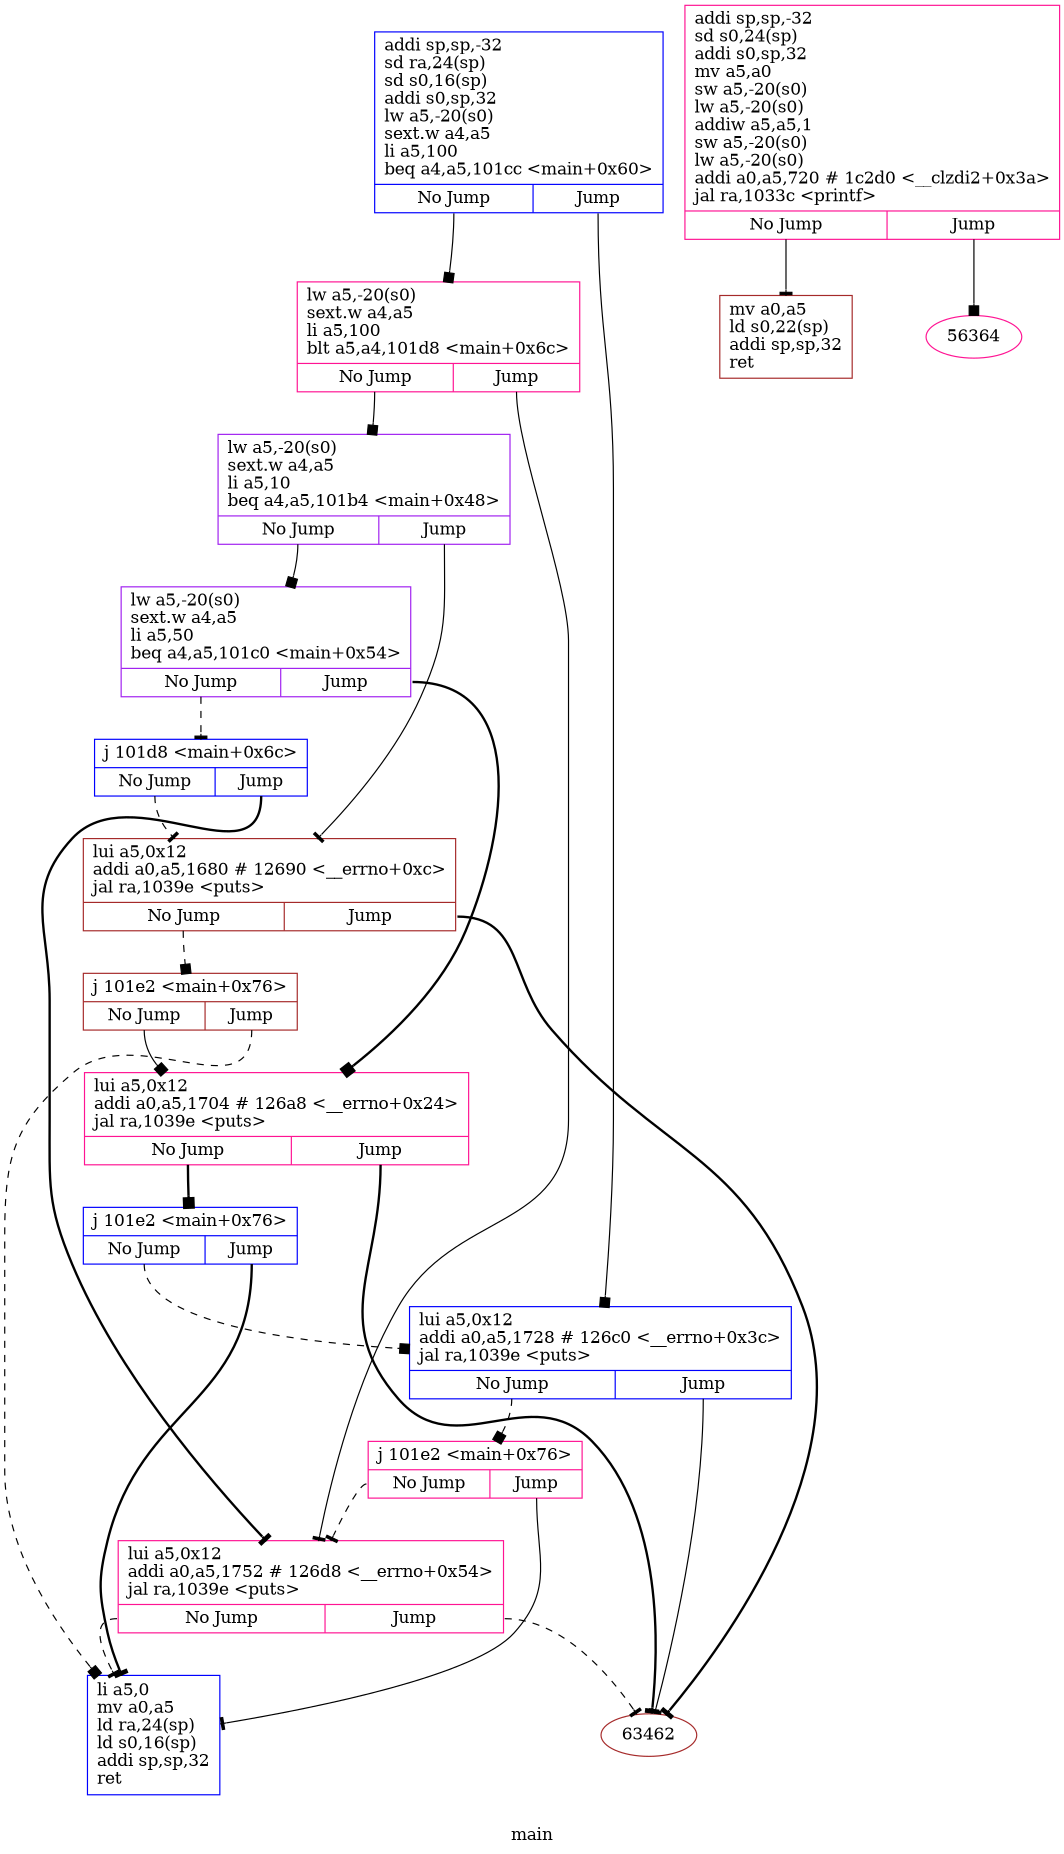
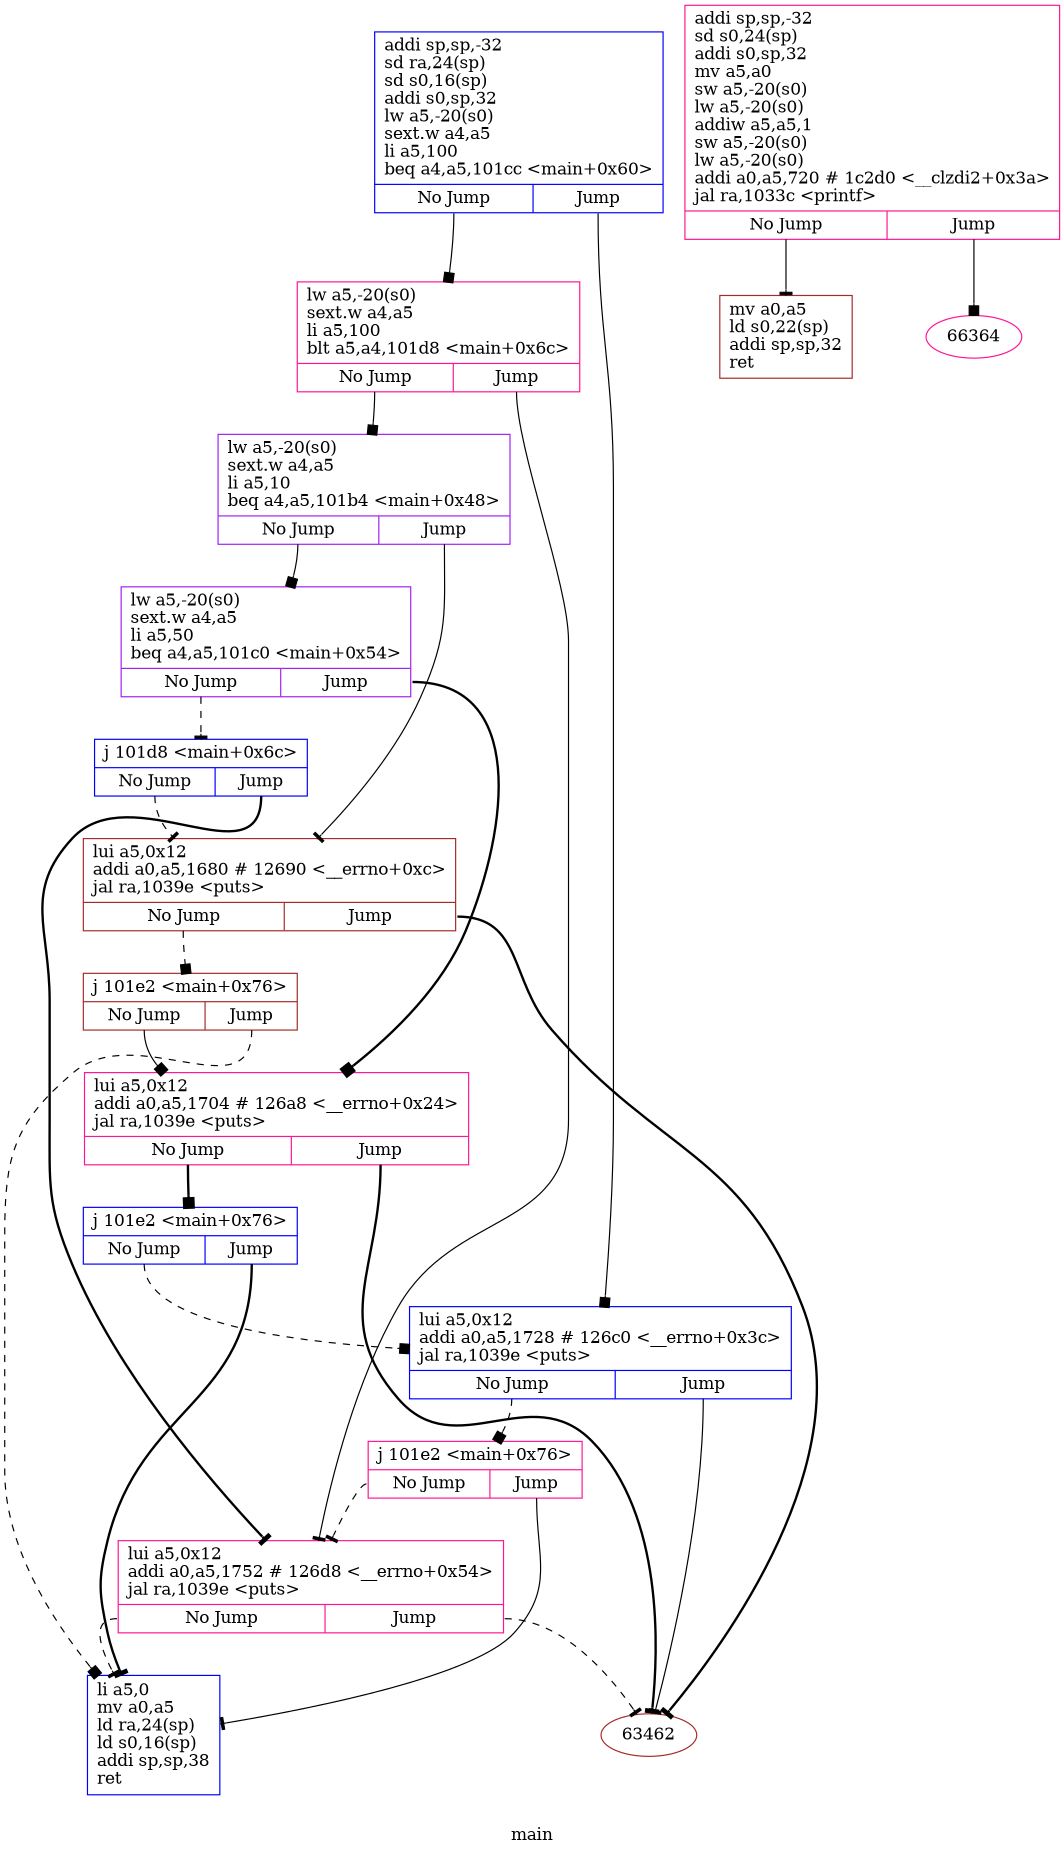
node "56364": label "56364" -> "66364"
node "li a5,0": text "addi sp,sp,32" -> "addi sp,sp,38"
